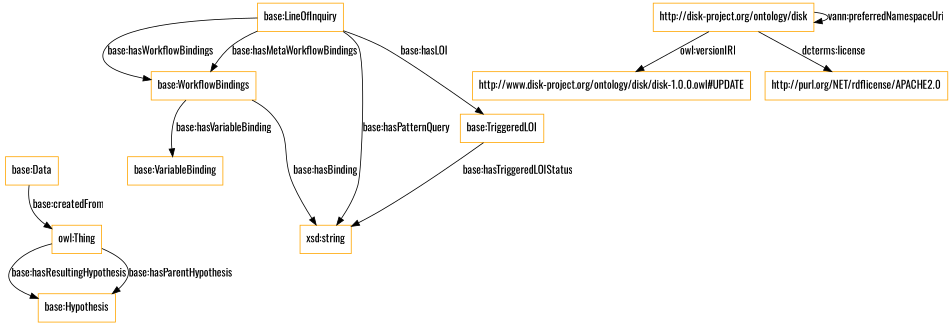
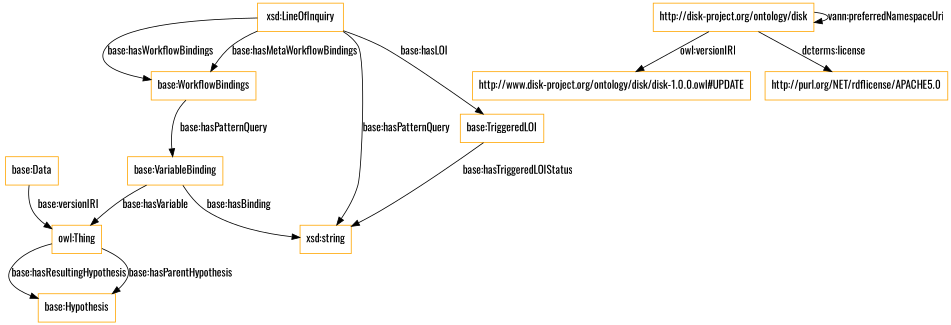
node "base:LineOfInquiry": label "base:LineOfInquiry" -> "xsd:LineOfInquiry"
node "http://purl.org/NET/rdflicense/APACHE2.0": label "http://purl.org/NET/rdflicense/APACHE2.0" -> "http://purl.org/NET/rdflicense/APACHE5.0"
edge "base:WorkflowBindings" -> "base:VariableBinding": label "base:hasVariableBinding" -> "base:hasPatternQuery"
edge "base:WorkflowBindings" -> "xsd:string": now "base:VariableBinding" -> "xsd:string"
edge "base:VariableBinding" -> "owl:Thing": added, label "base:hasVariable"
edge "base:Data" -> "owl:Thing": label "base:createdFrom" -> "base:versionIRI"
